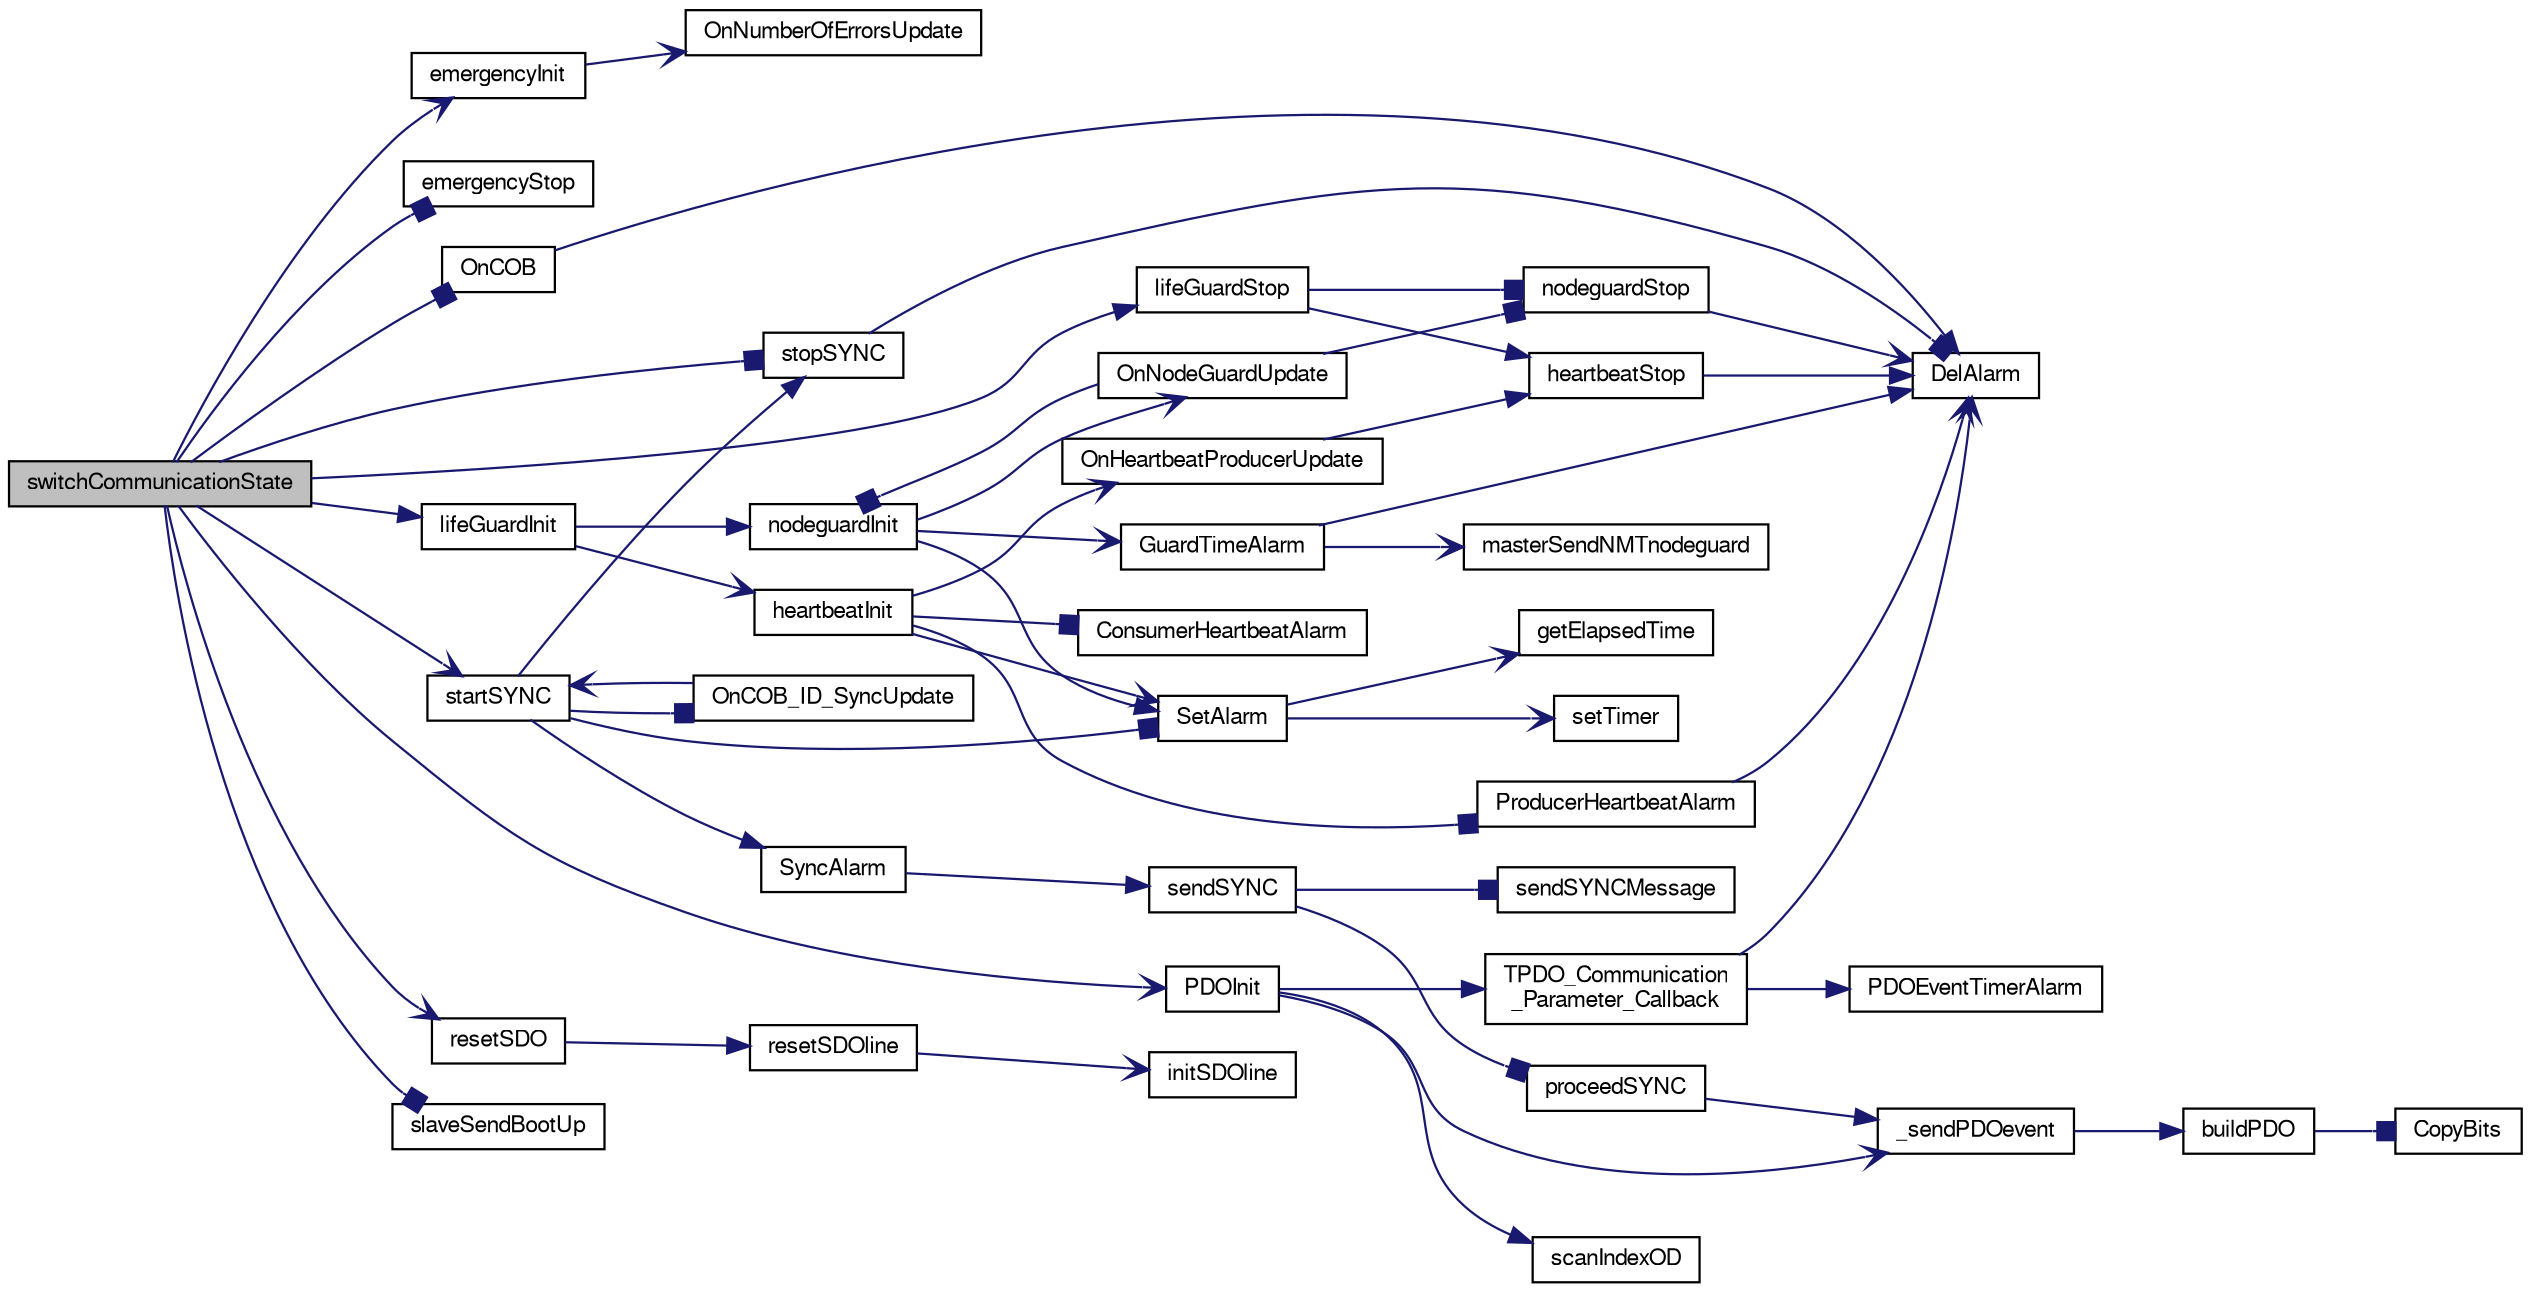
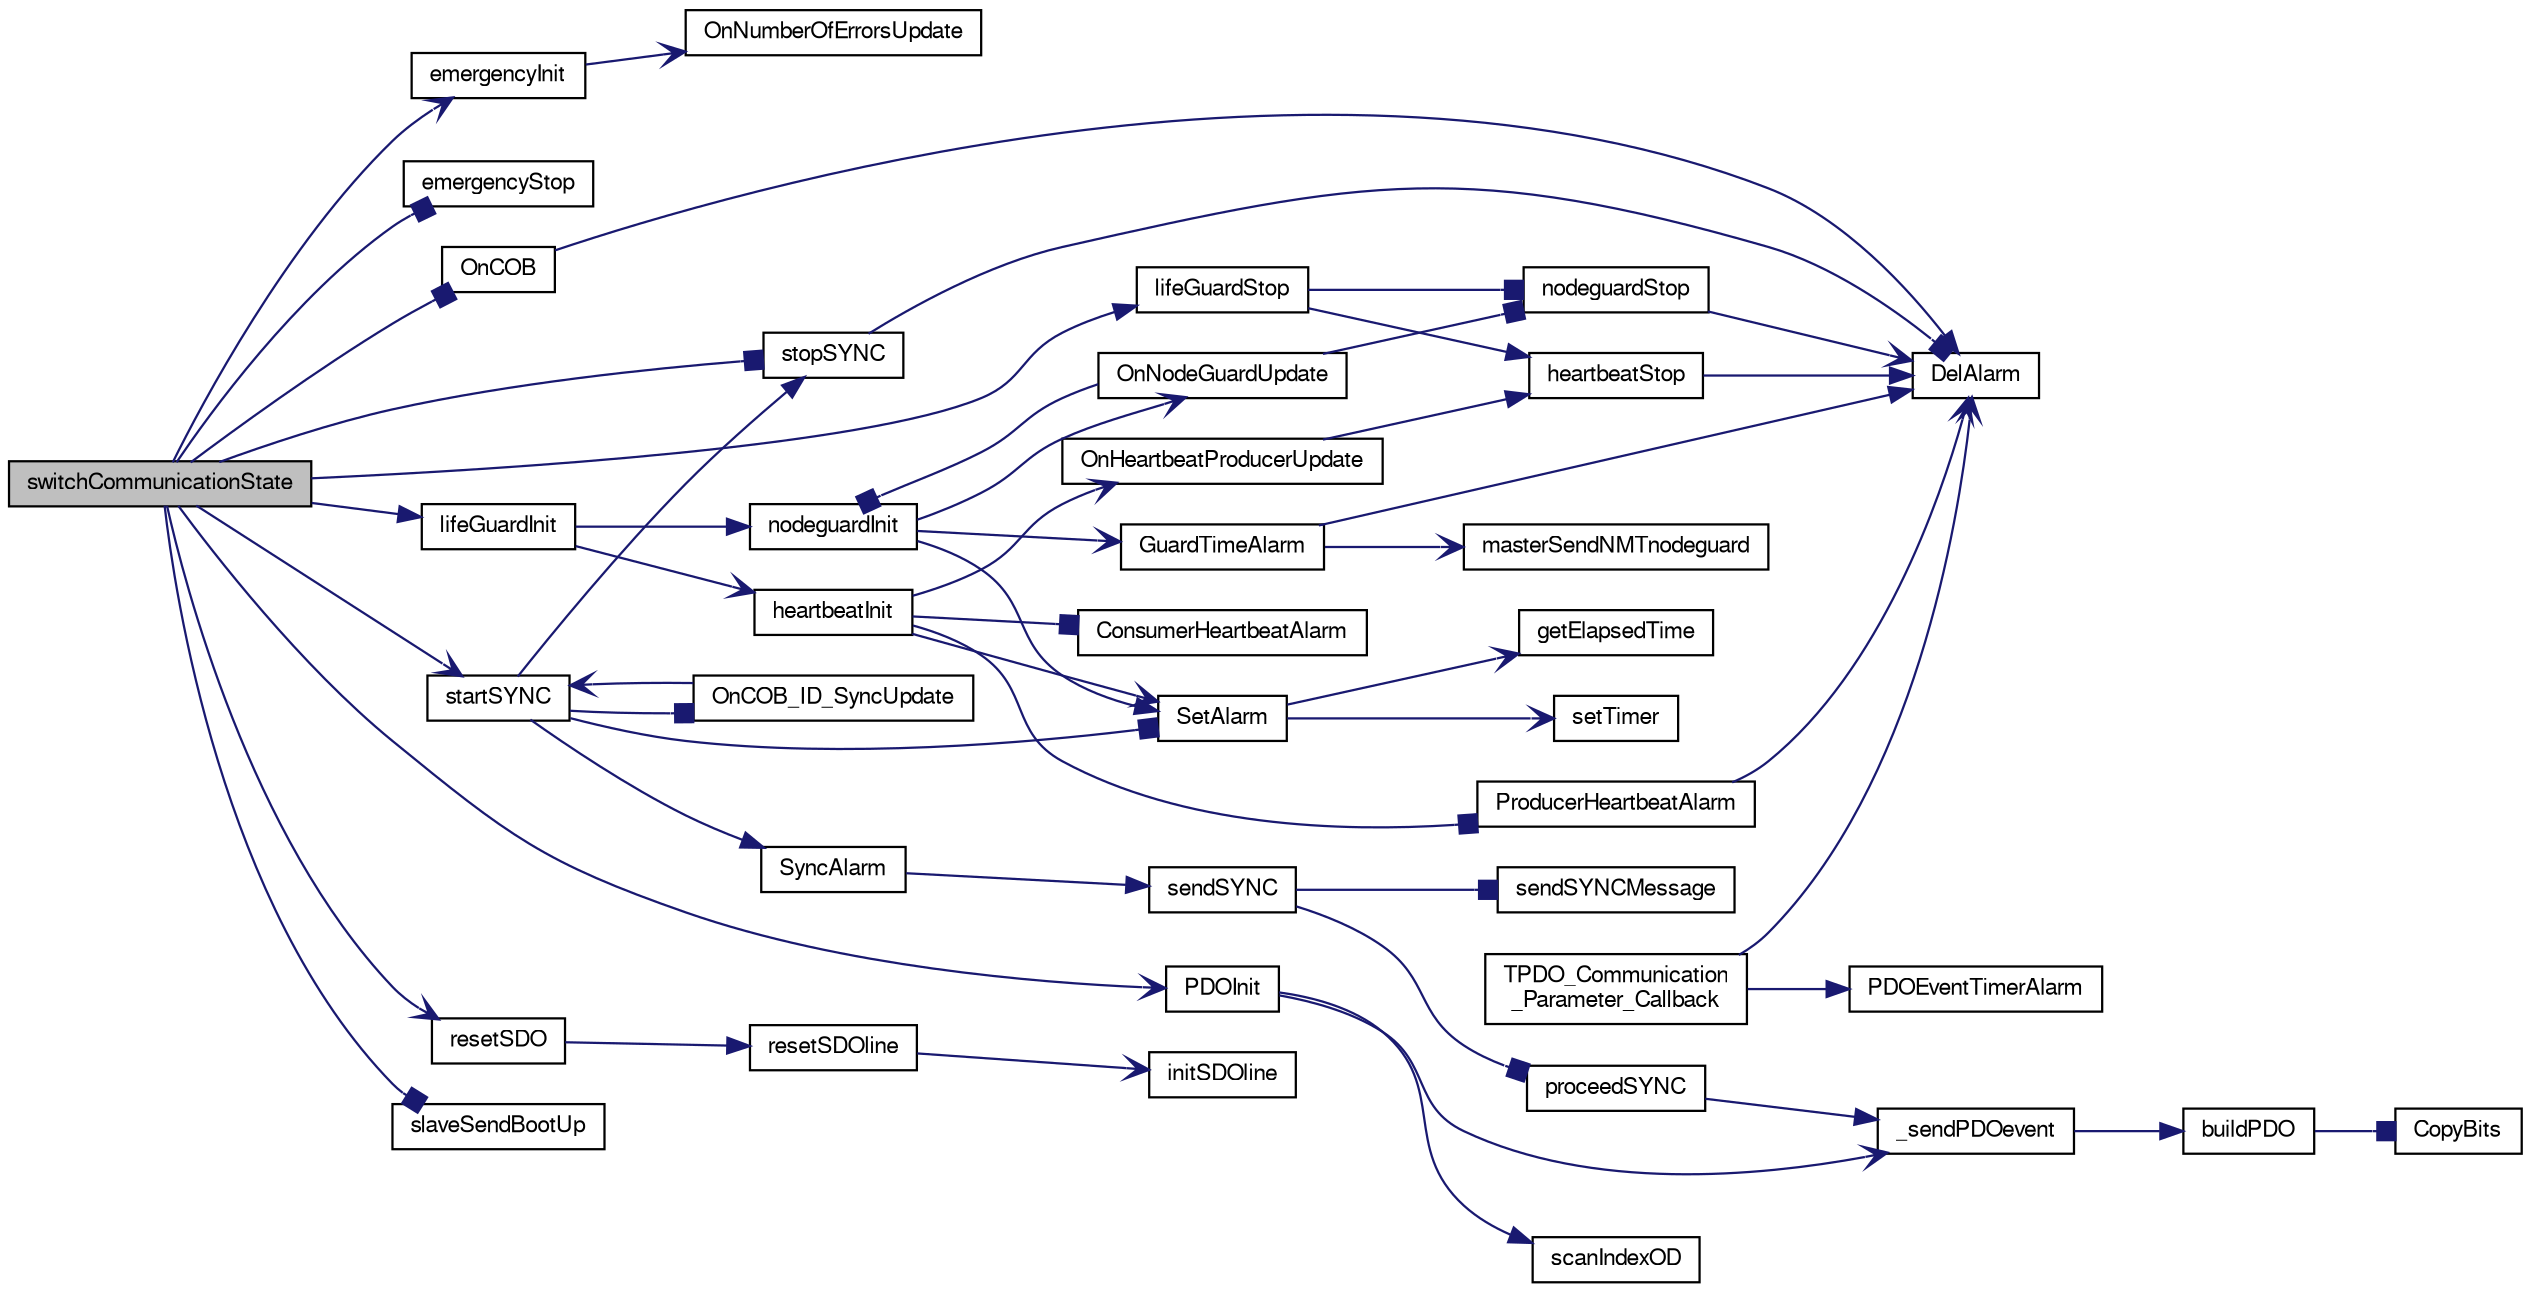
edge "PDOInit" -> "TPDO_Communication _Parameter_Callback": removed
